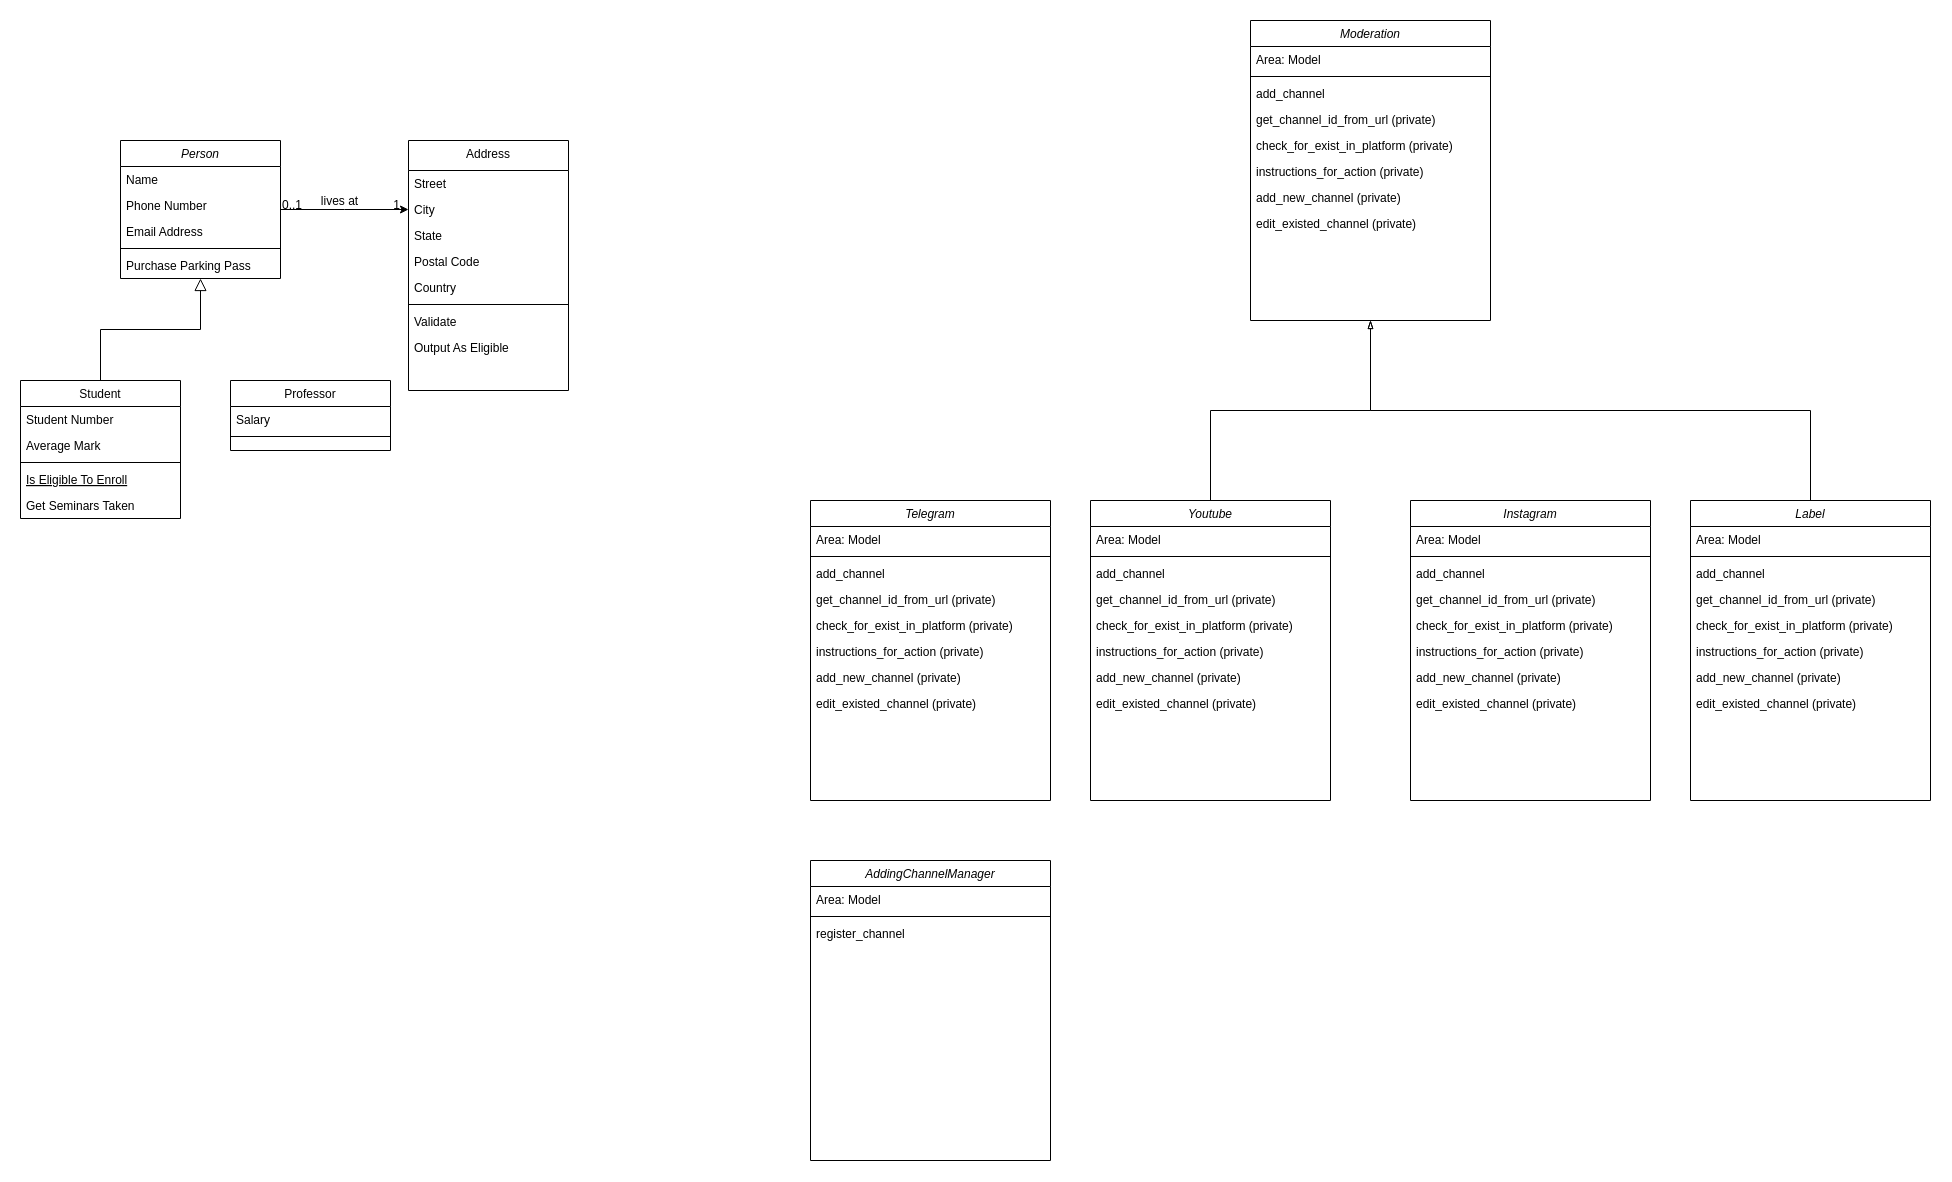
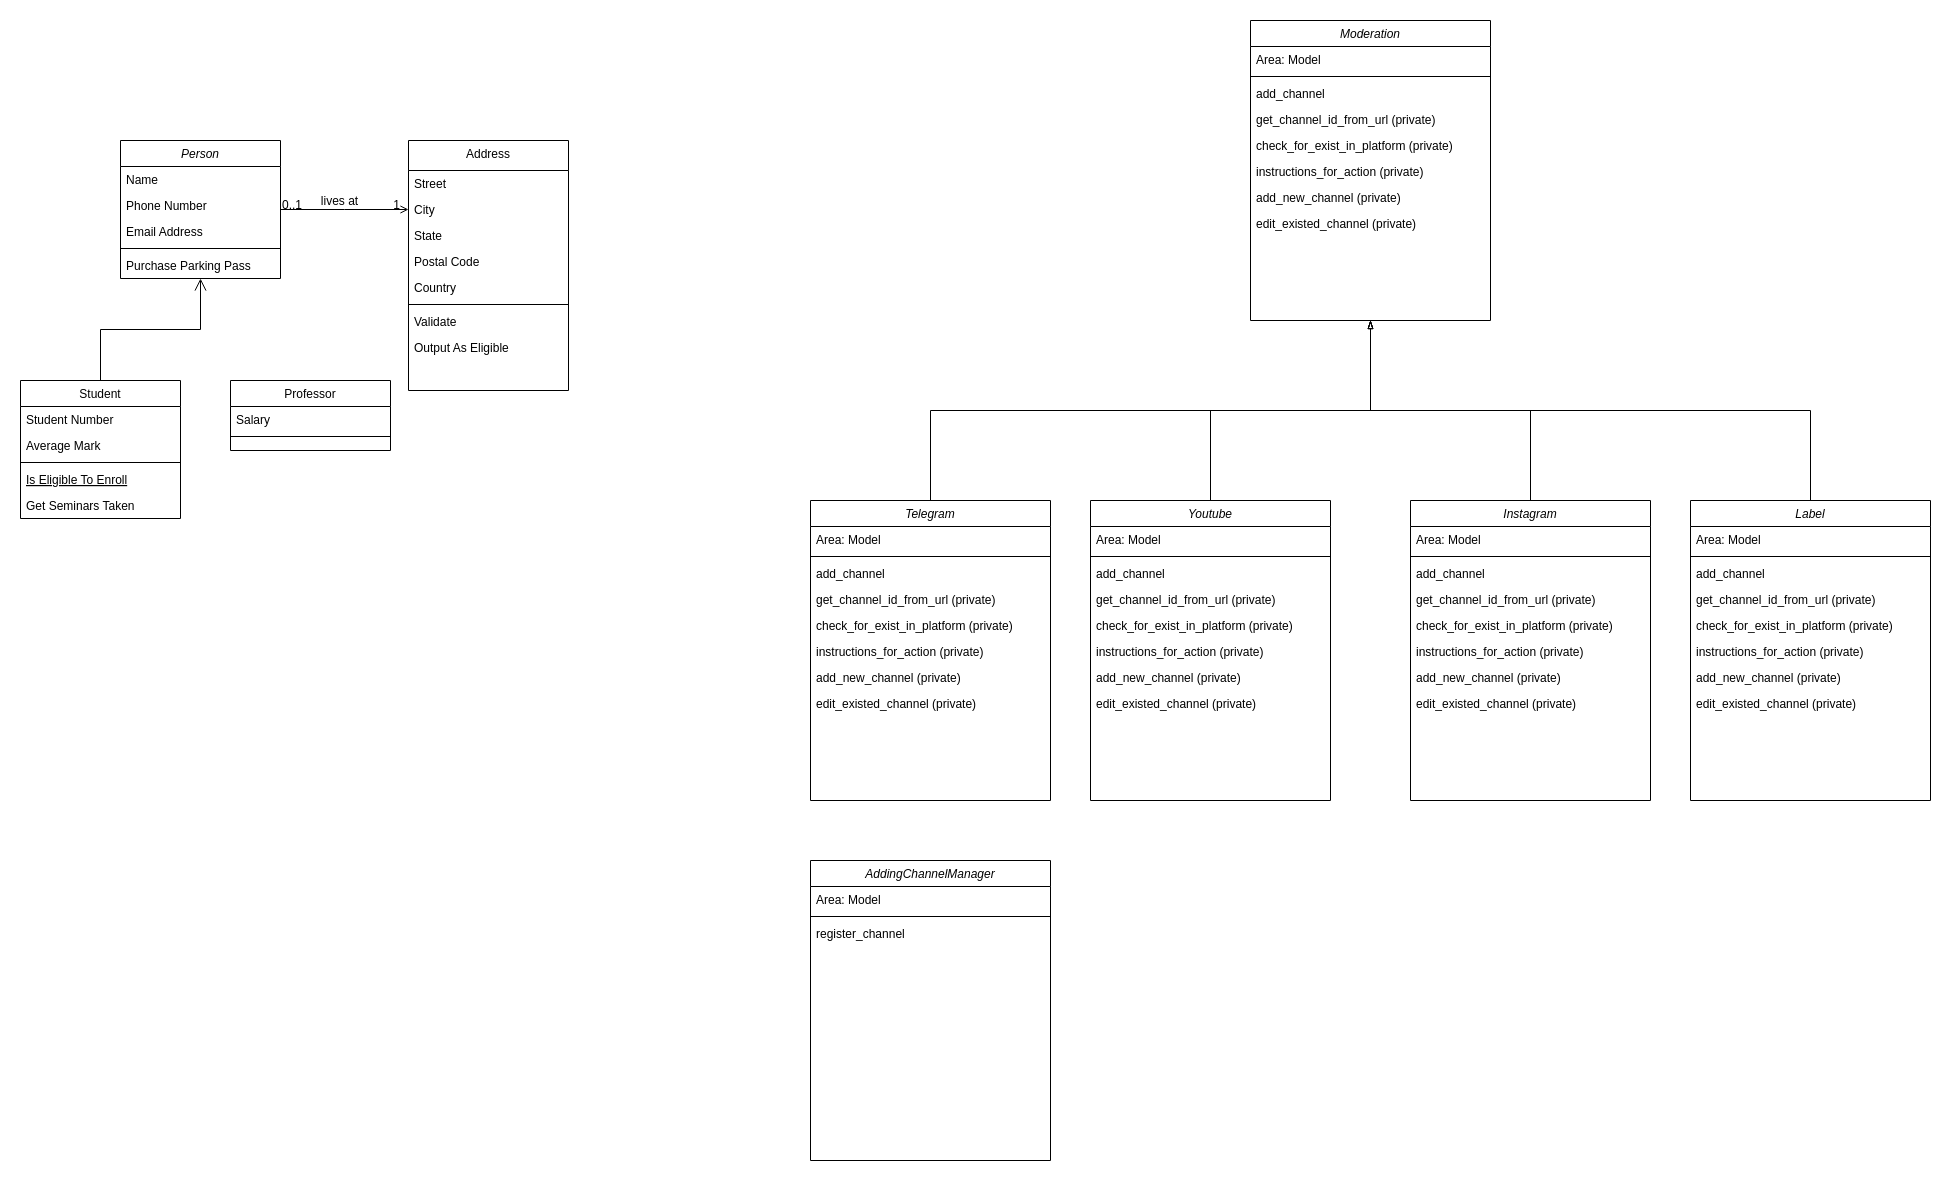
edge "Person" -> "Address": arrowhead classic -> open
edge "Student" -> "Person": arrowhead block -> open
edge "Telegram" -> "Moderation": added
edge "Instagram" -> "Moderation": added
